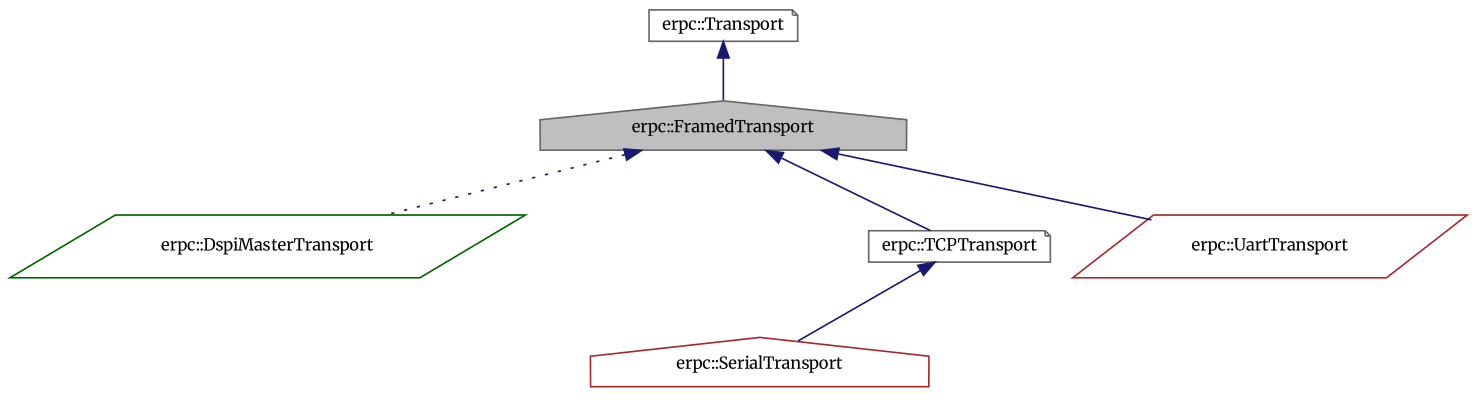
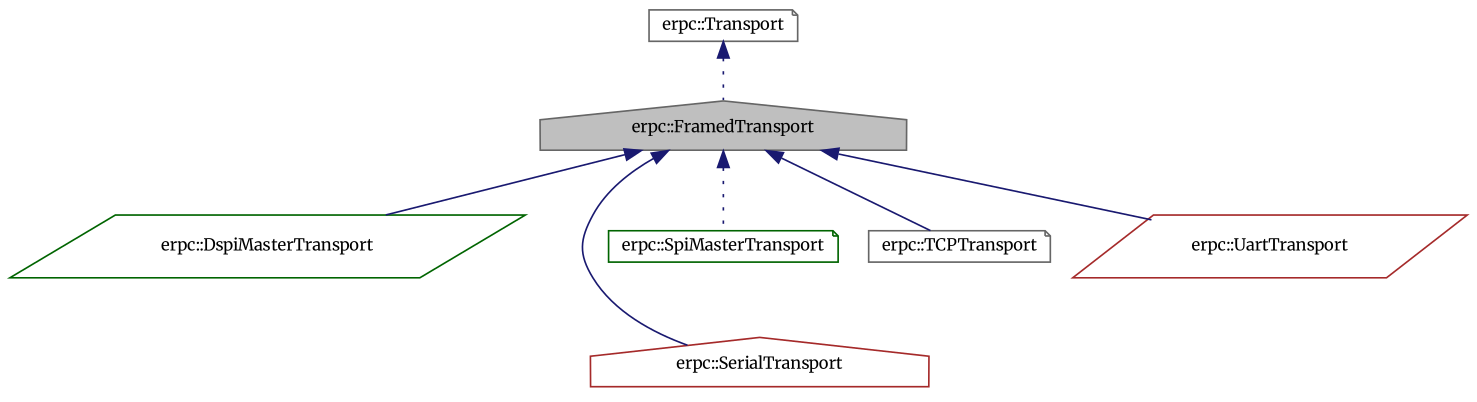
edge "erpc::FramedTransport" -> "erpc::Transport": style solid -> dotted
edge "erpc::DspiMasterTransport" -> "erpc::FramedTransport": style dotted -> solid
node "erpc::SpiMasterTransport": added
edge "erpc::SerialTransport" -> "erpc::TCPTransport": now "erpc::SerialTransport" -> "erpc::FramedTransport"
